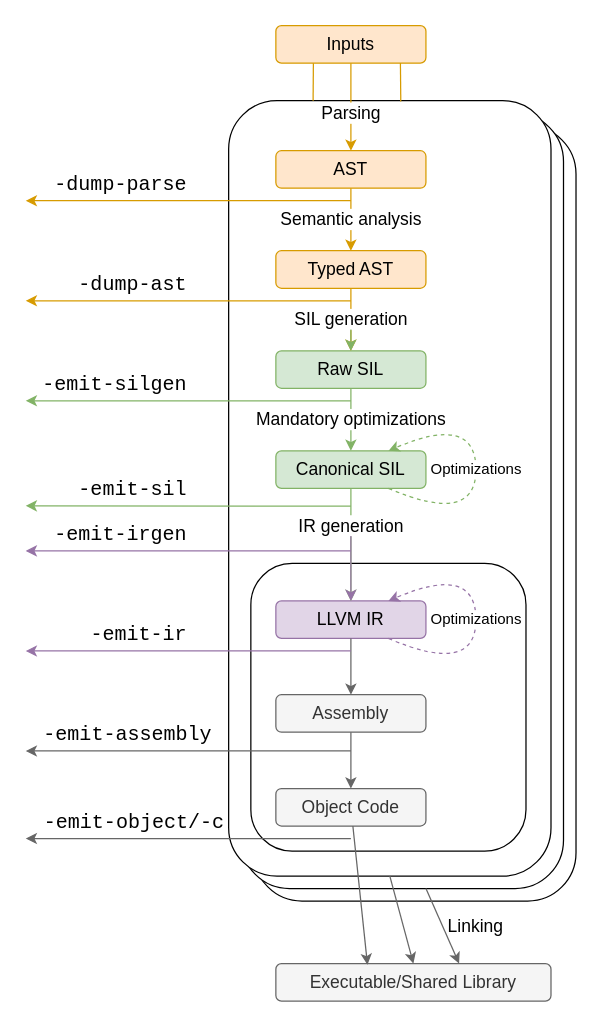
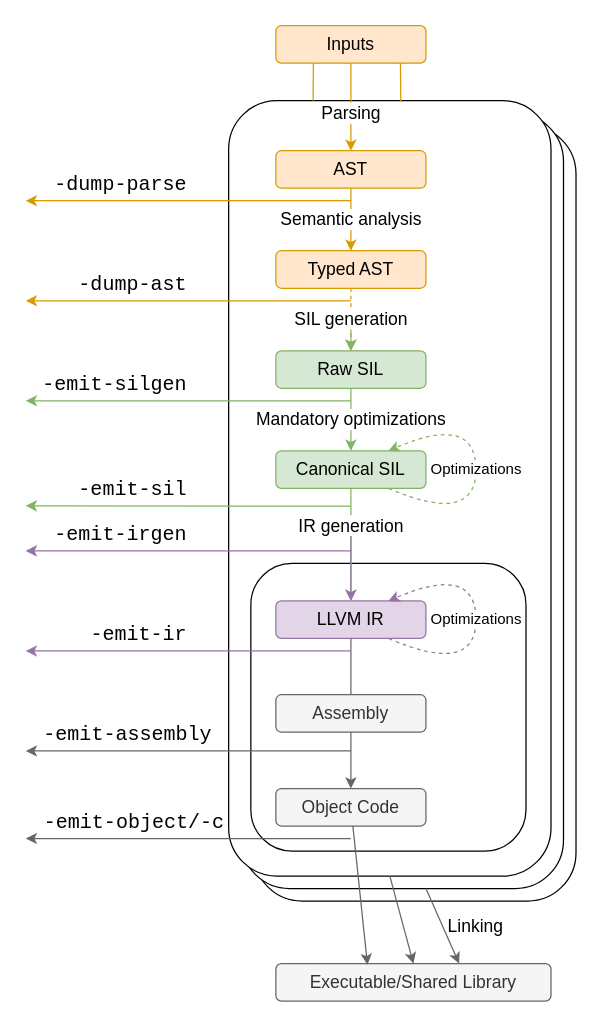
edge "Typed AST" -> "Raw SIL": style solid -> dashed
edge "LLVM IR" -> "Assembly": arrowhead classic -> none
